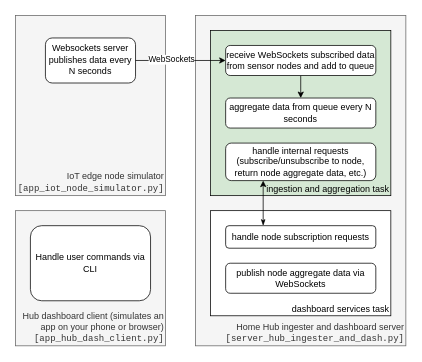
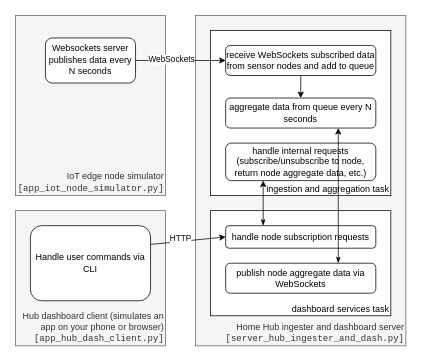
node "ingestion and aggregation task": fillcolor #d5e8d4 -> #ffffff
edge "aggregate data from queue every N seconds" -- "publish node aggregate data via WebSockets": added
edge "Handle user commands via CLI" -> "handle node subscription requests": added, label "HTTP"
